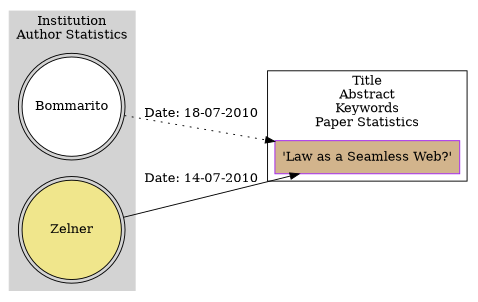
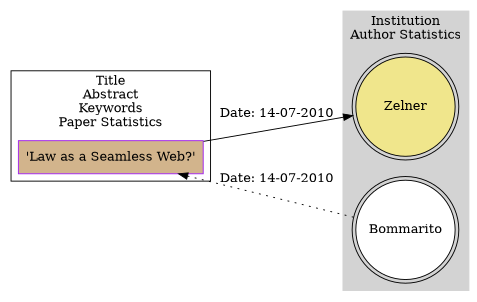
edge "Bommarito" -> "'Law as a Seamless Web?'": label "Date: 18-07-2010" -> "Date: 14-07-2010"
edge "Zelner" -> "'Law as a Seamless Web?'": reversed
